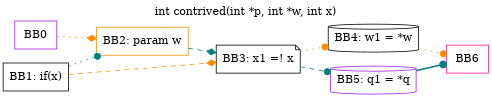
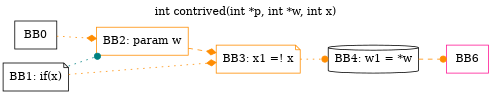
node "BB0": color purple -> black
edge "BB2: param w" -> "BB3: x1 =! x": color teal -> darkorange
edge "BB4: w1 = *w" -> "BB6": style dotted -> dashed
node "BB3: x1 =! x": color black -> darkorange
edge "BB1: if(x)" -> "BB3: x1 =! x": style dashed -> dotted
node "BB1: if(x)": shape box -> note
node "BB5: q1 = *q": removed
